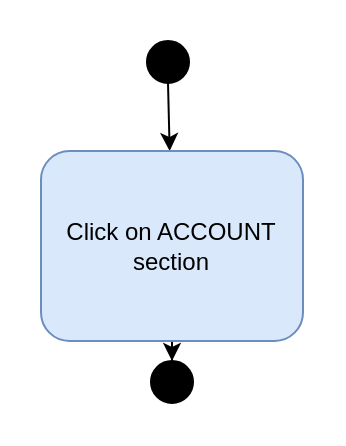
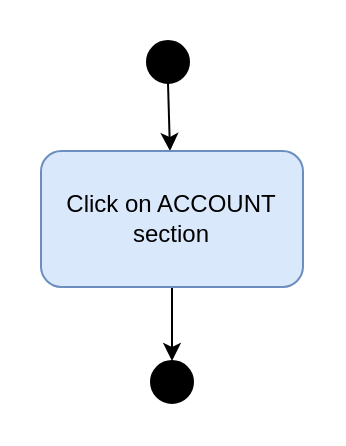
node "Click on ACCOUNT section": size 262x190 -> 262x136
